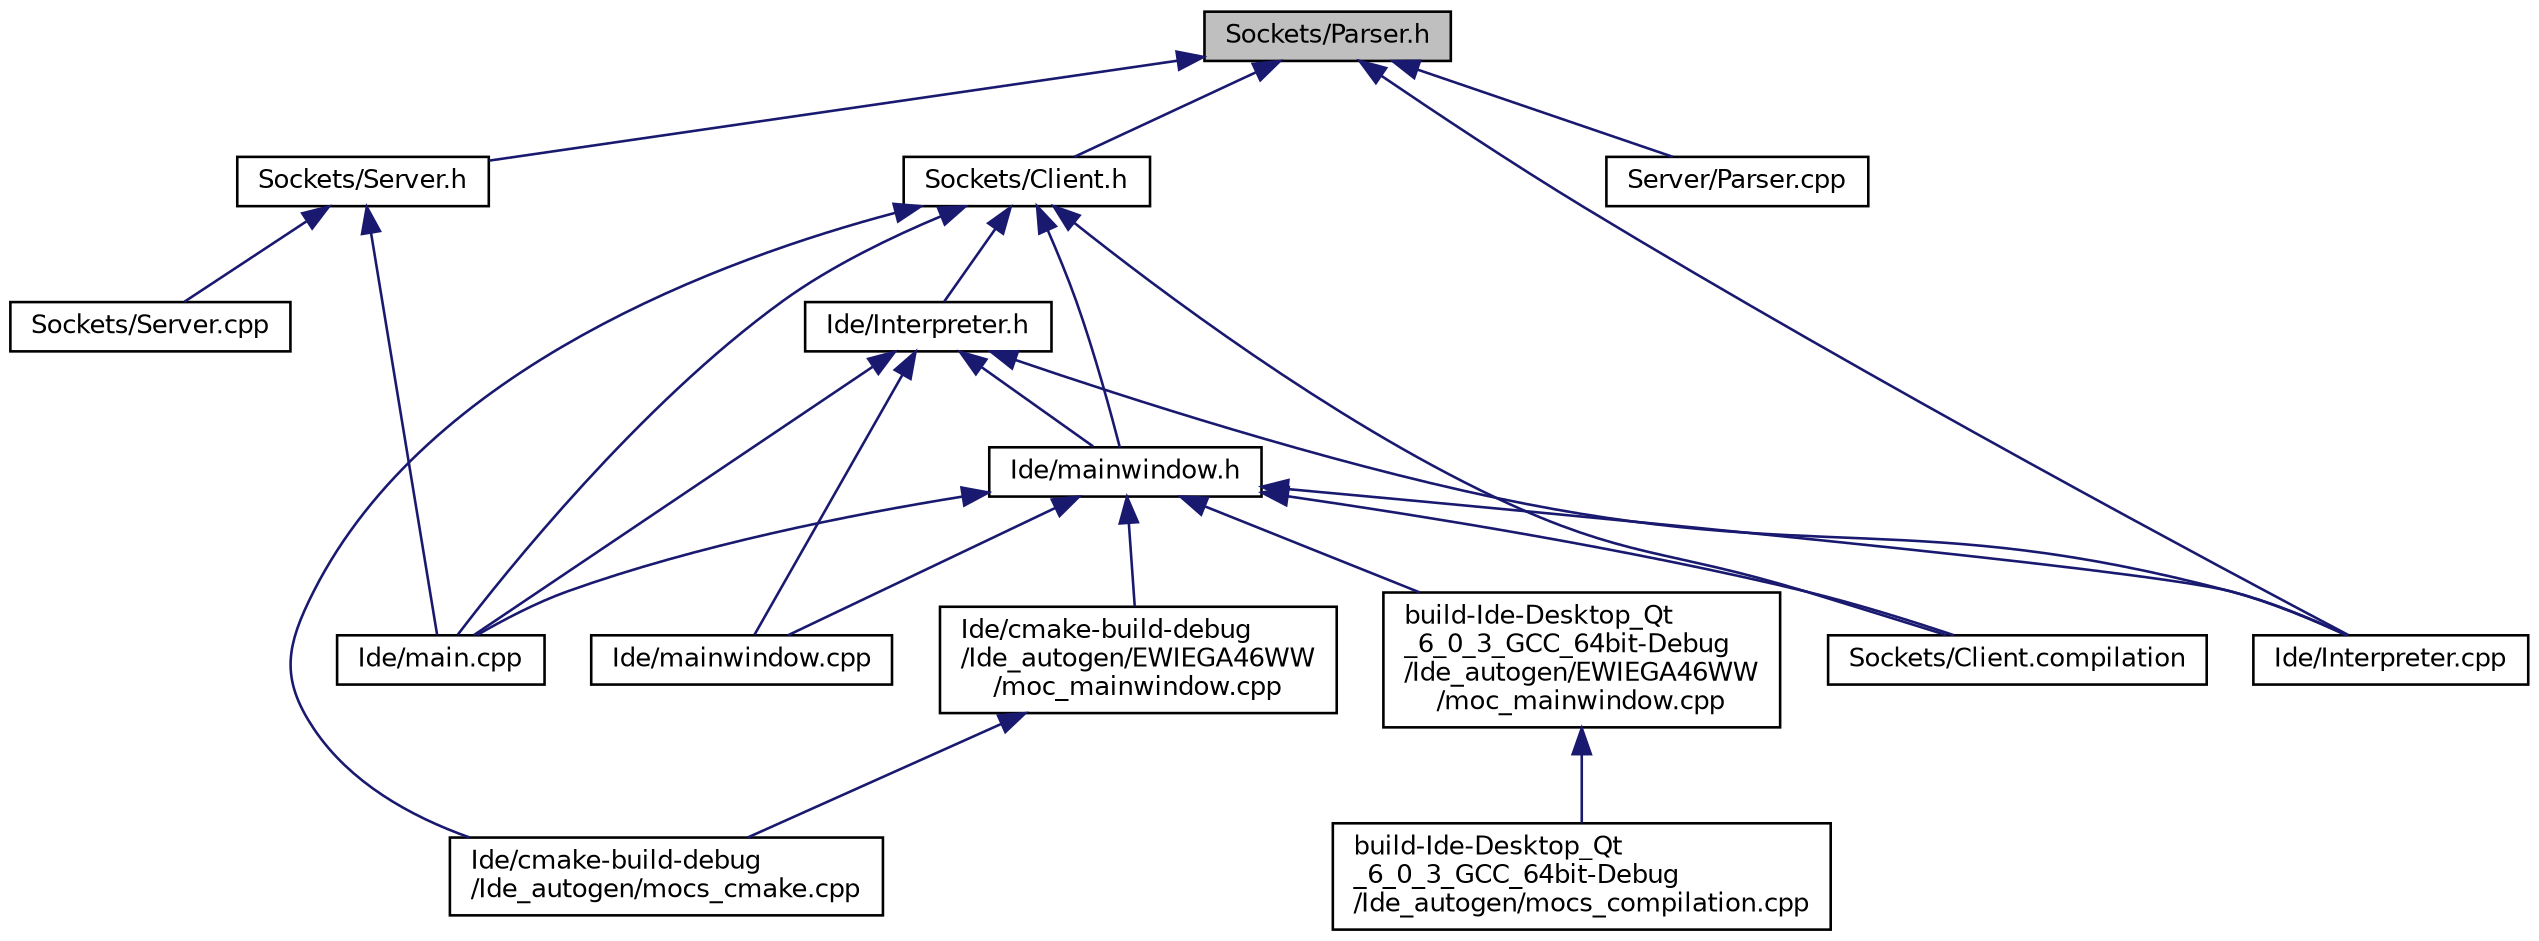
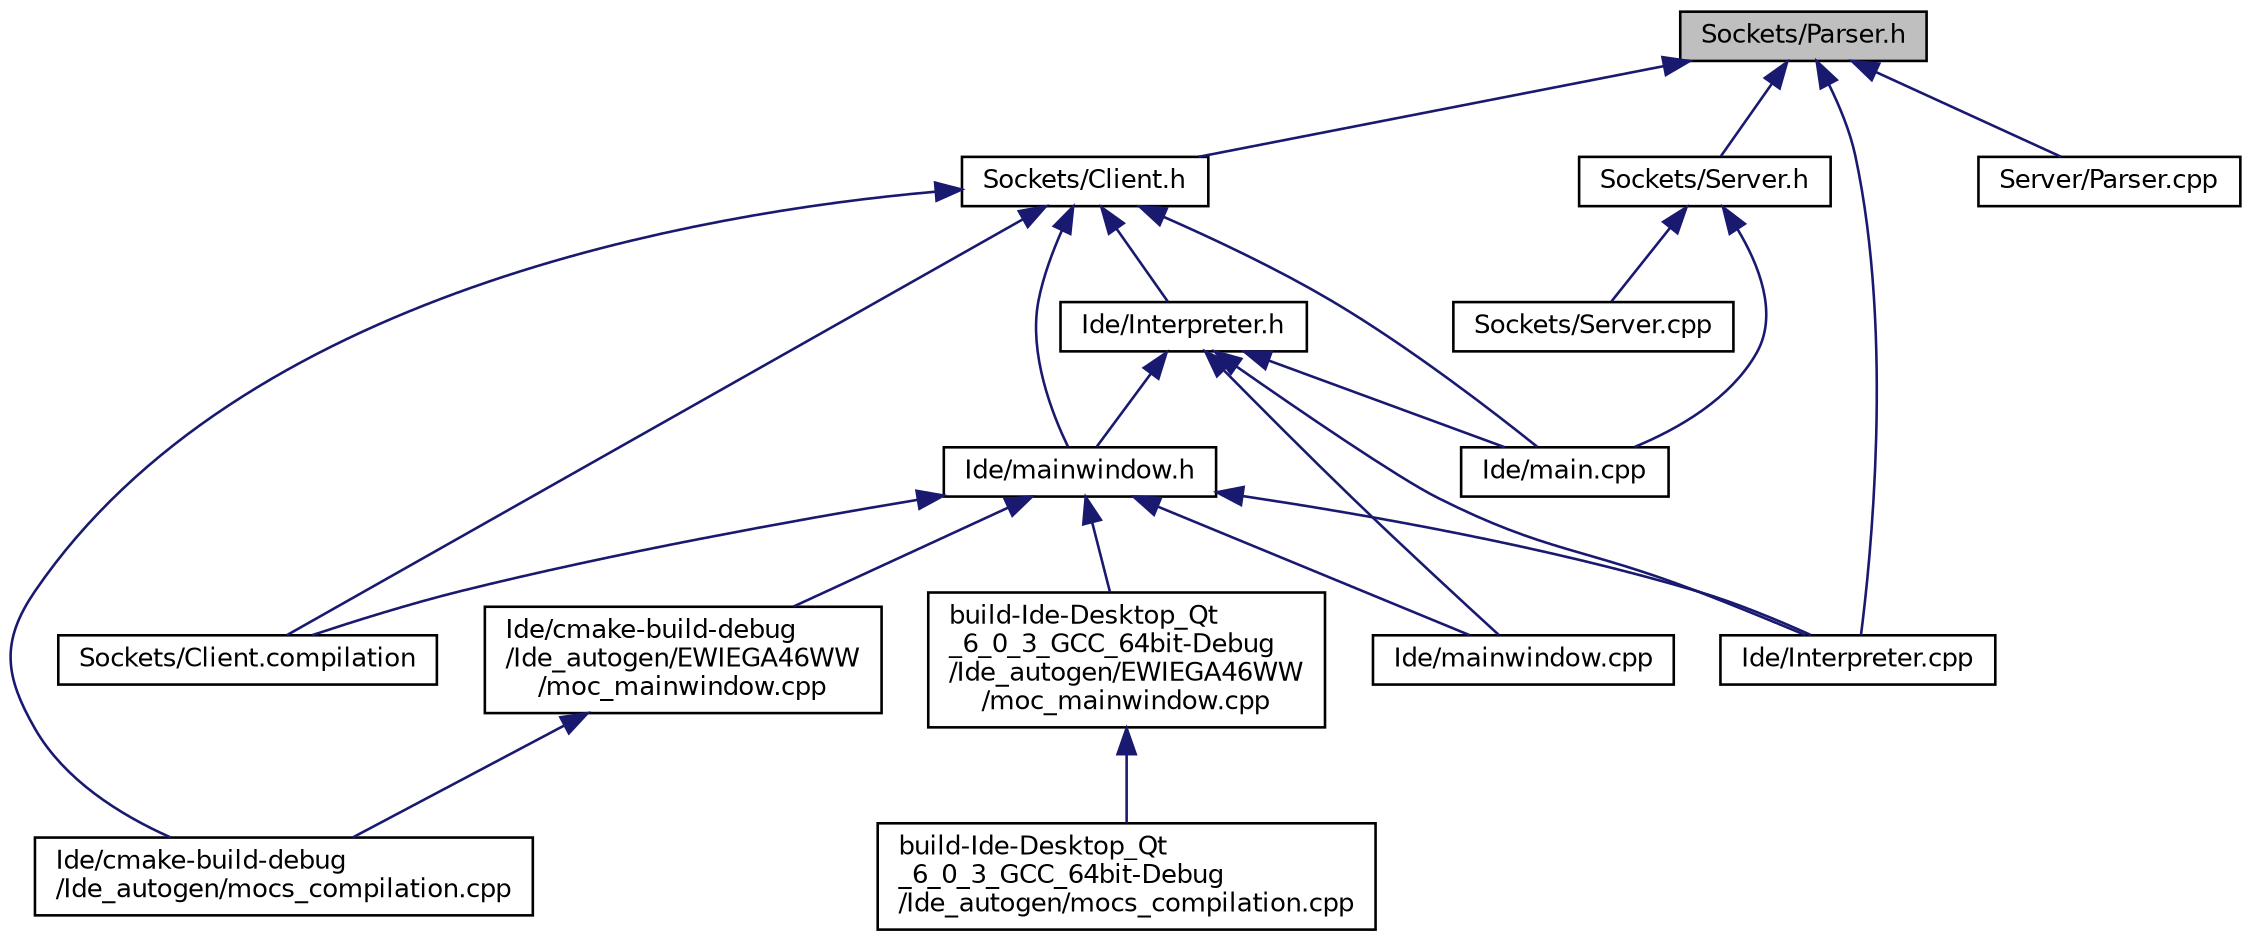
edge "Ide/main.cpp" -> "Ide/mainwindow.h": removed
node "Ide/cmake-build-debug /Ide_autogen/mocs_cmake.cpp": label "Ide/cmake-build-debug /Ide_autogen/mocs_cmake.cpp" -> "Ide/cmake-build-debug /Ide_autogen/mocs_compilation.cpp"
